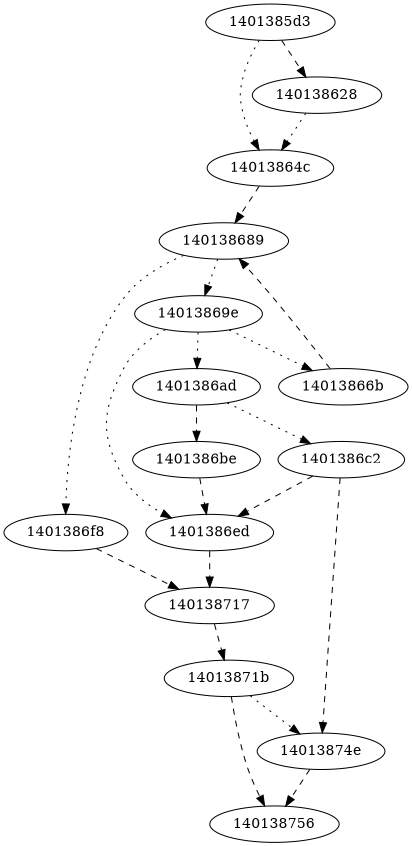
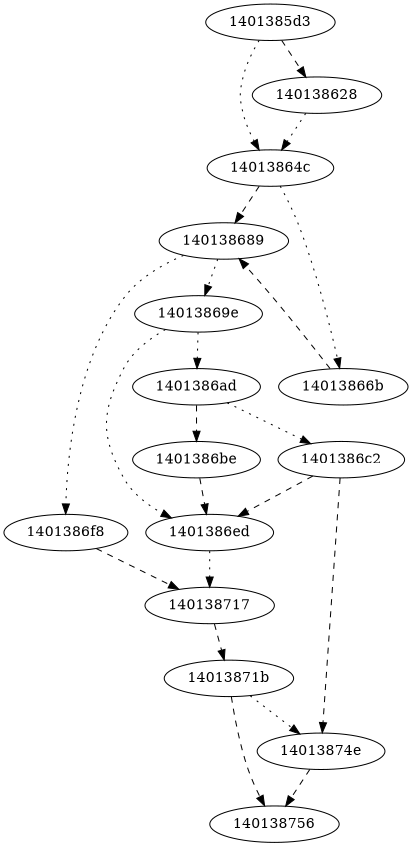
edge "14013869e" -> "14013866b": now "14013864c" -> "14013866b"
edge "1401386ed" -> "140138717": style dashed -> dotted
